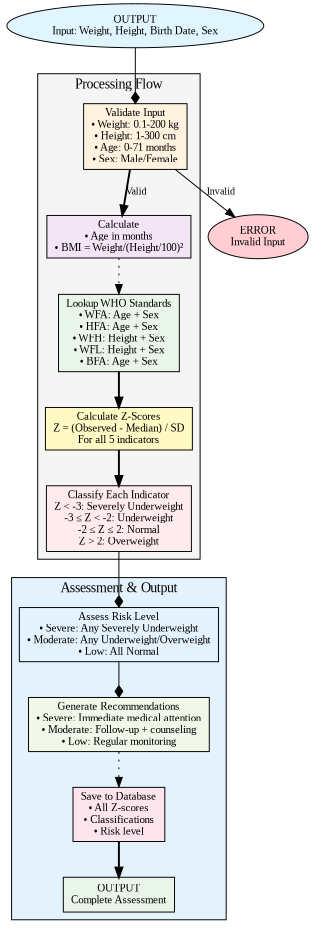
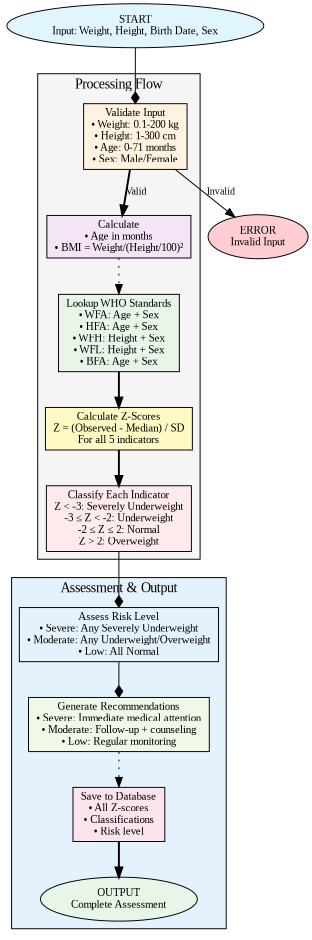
node "OUTPUT Input: Weight, Height, Birth Date, Sex": label "OUTPUT Input: Weight, Height, Birth Date, Sex" -> "START Input: Weight, Height, Birth Date, Sex"
node "OUTPUT Complete Assessment": shape box -> ellipse
